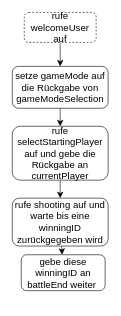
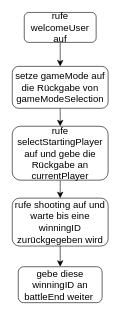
node "rufe welcomeUser auf": style dashed -> solid
node "gebe diese winningID an battleEnd weiter": moved (63, 273) -> (60, 285)
